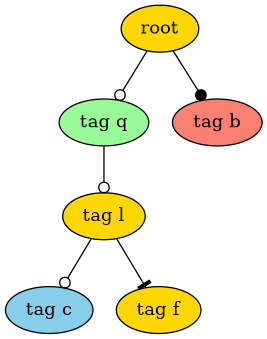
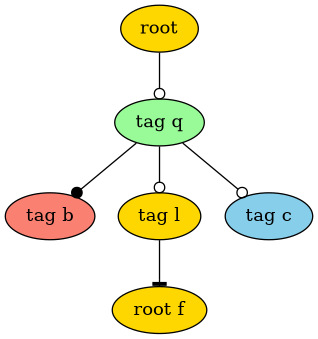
edge "root" -> "tag b": now "tag q" -> "tag b"
edge "tag l" -> "tag c": now "tag q" -> "tag c"
node "tag f": label "tag f" -> "root f"
